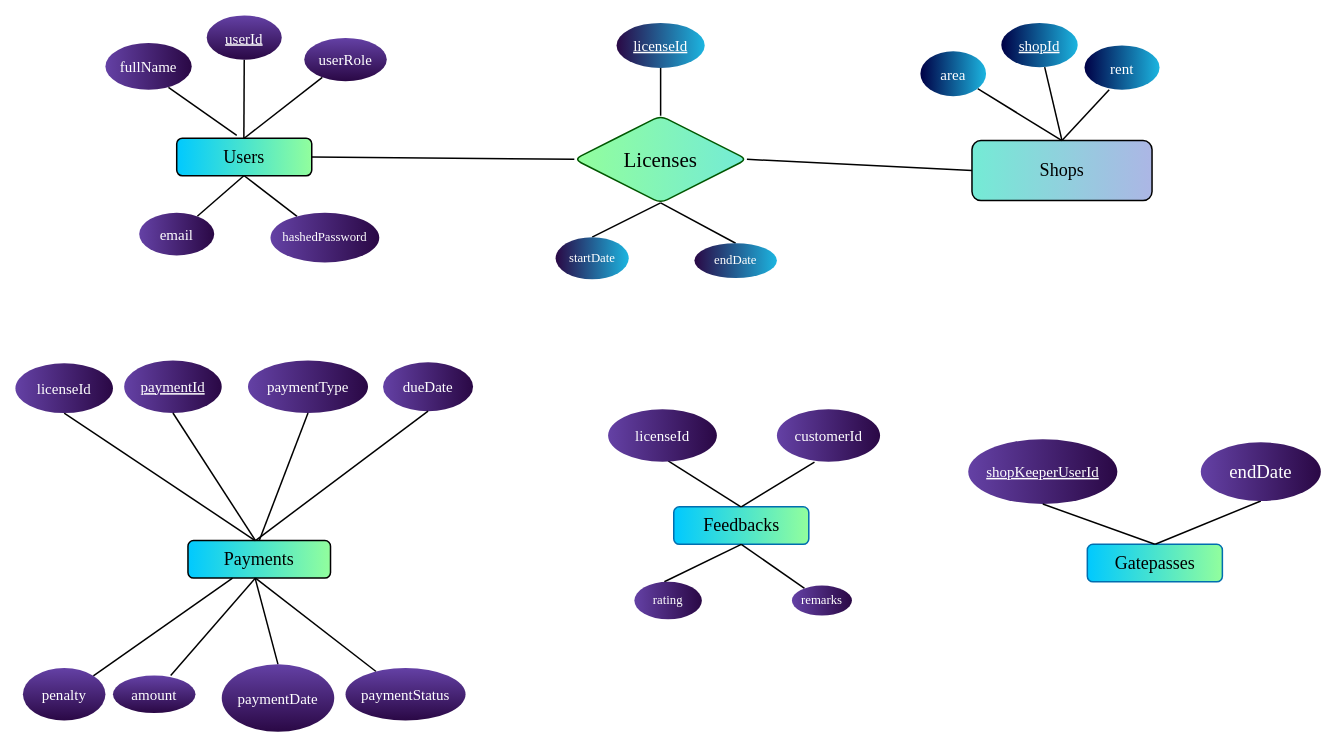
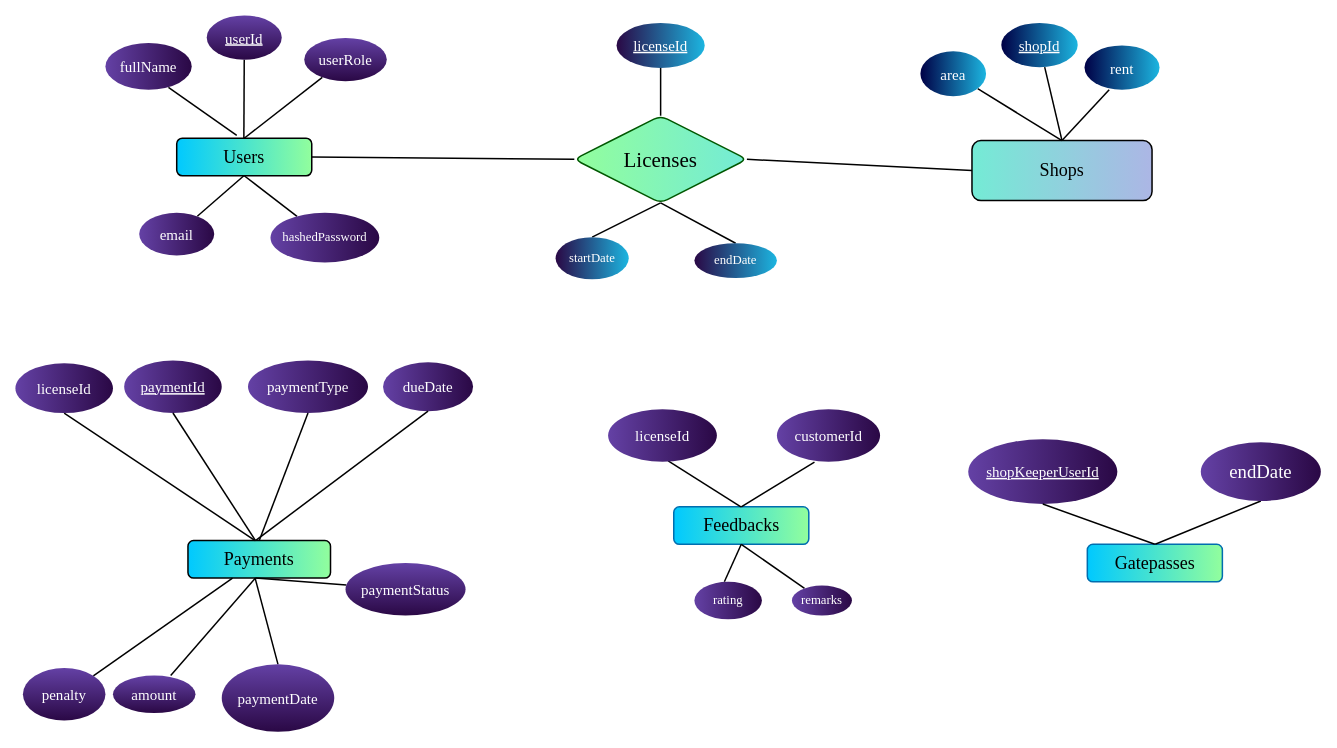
node "rating": moved (668, 600) -> (728, 600)
node "paymentStatus": moved (405, 694) -> (405, 589)
